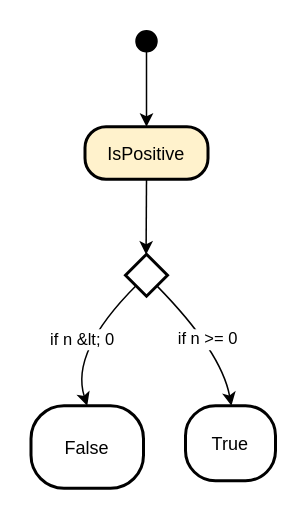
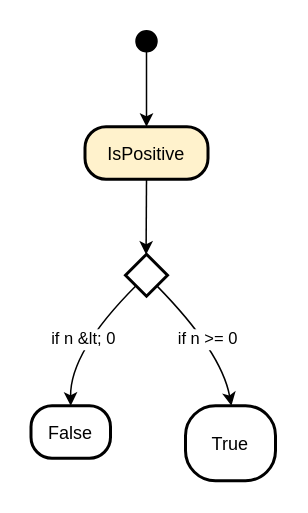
node "False": size 113x83 -> 80x53
